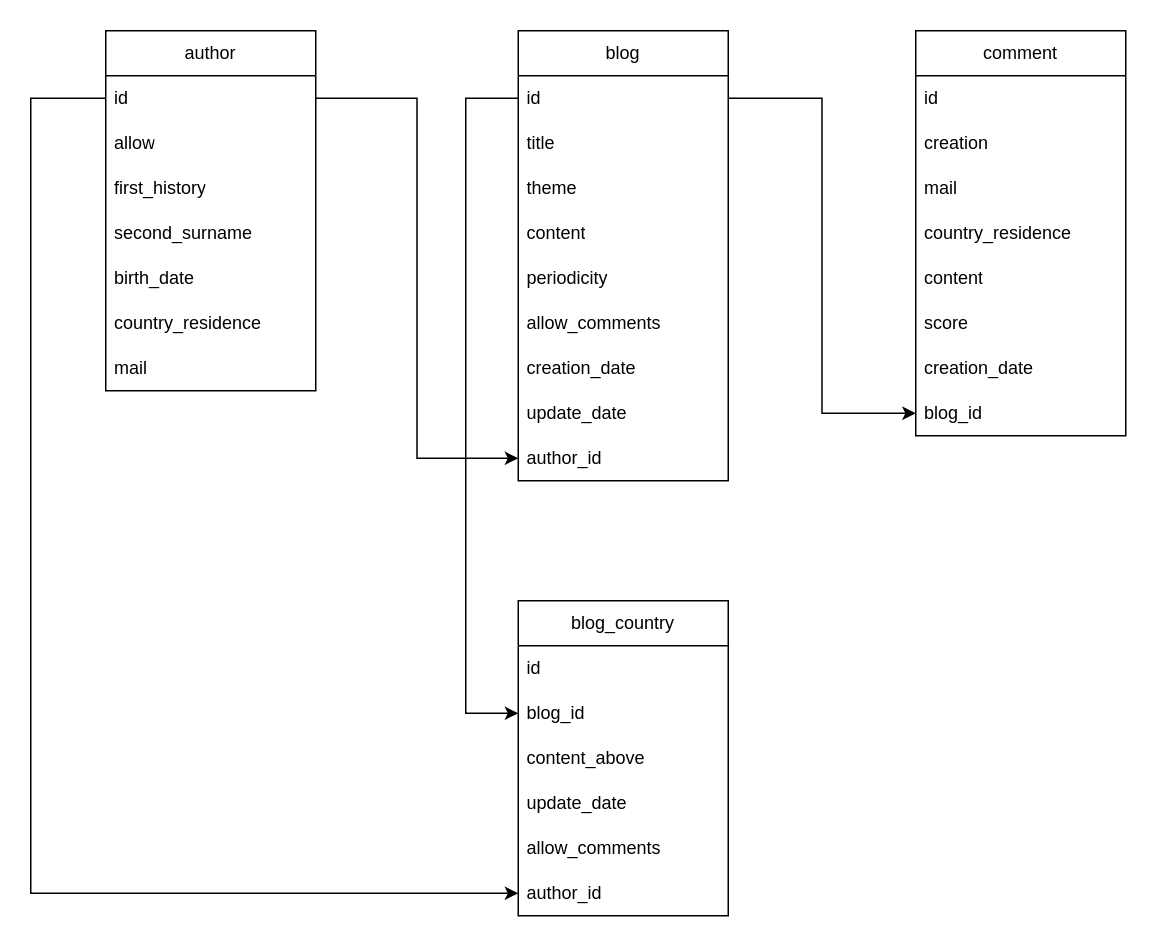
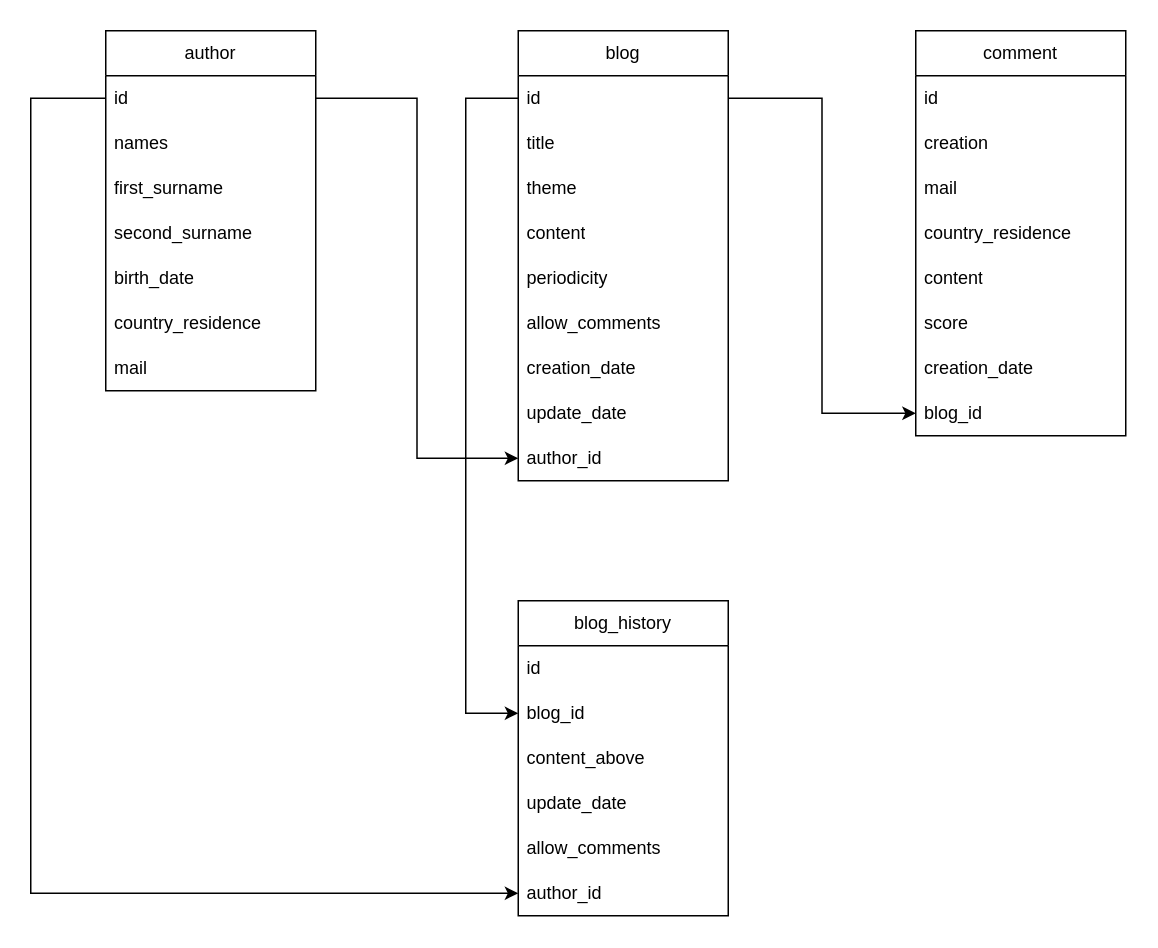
node "allow": label "allow" -> "names"
node "first_history": label "first_history" -> "first_surname"
node "blog_country": label "blog_country" -> "blog_history"
